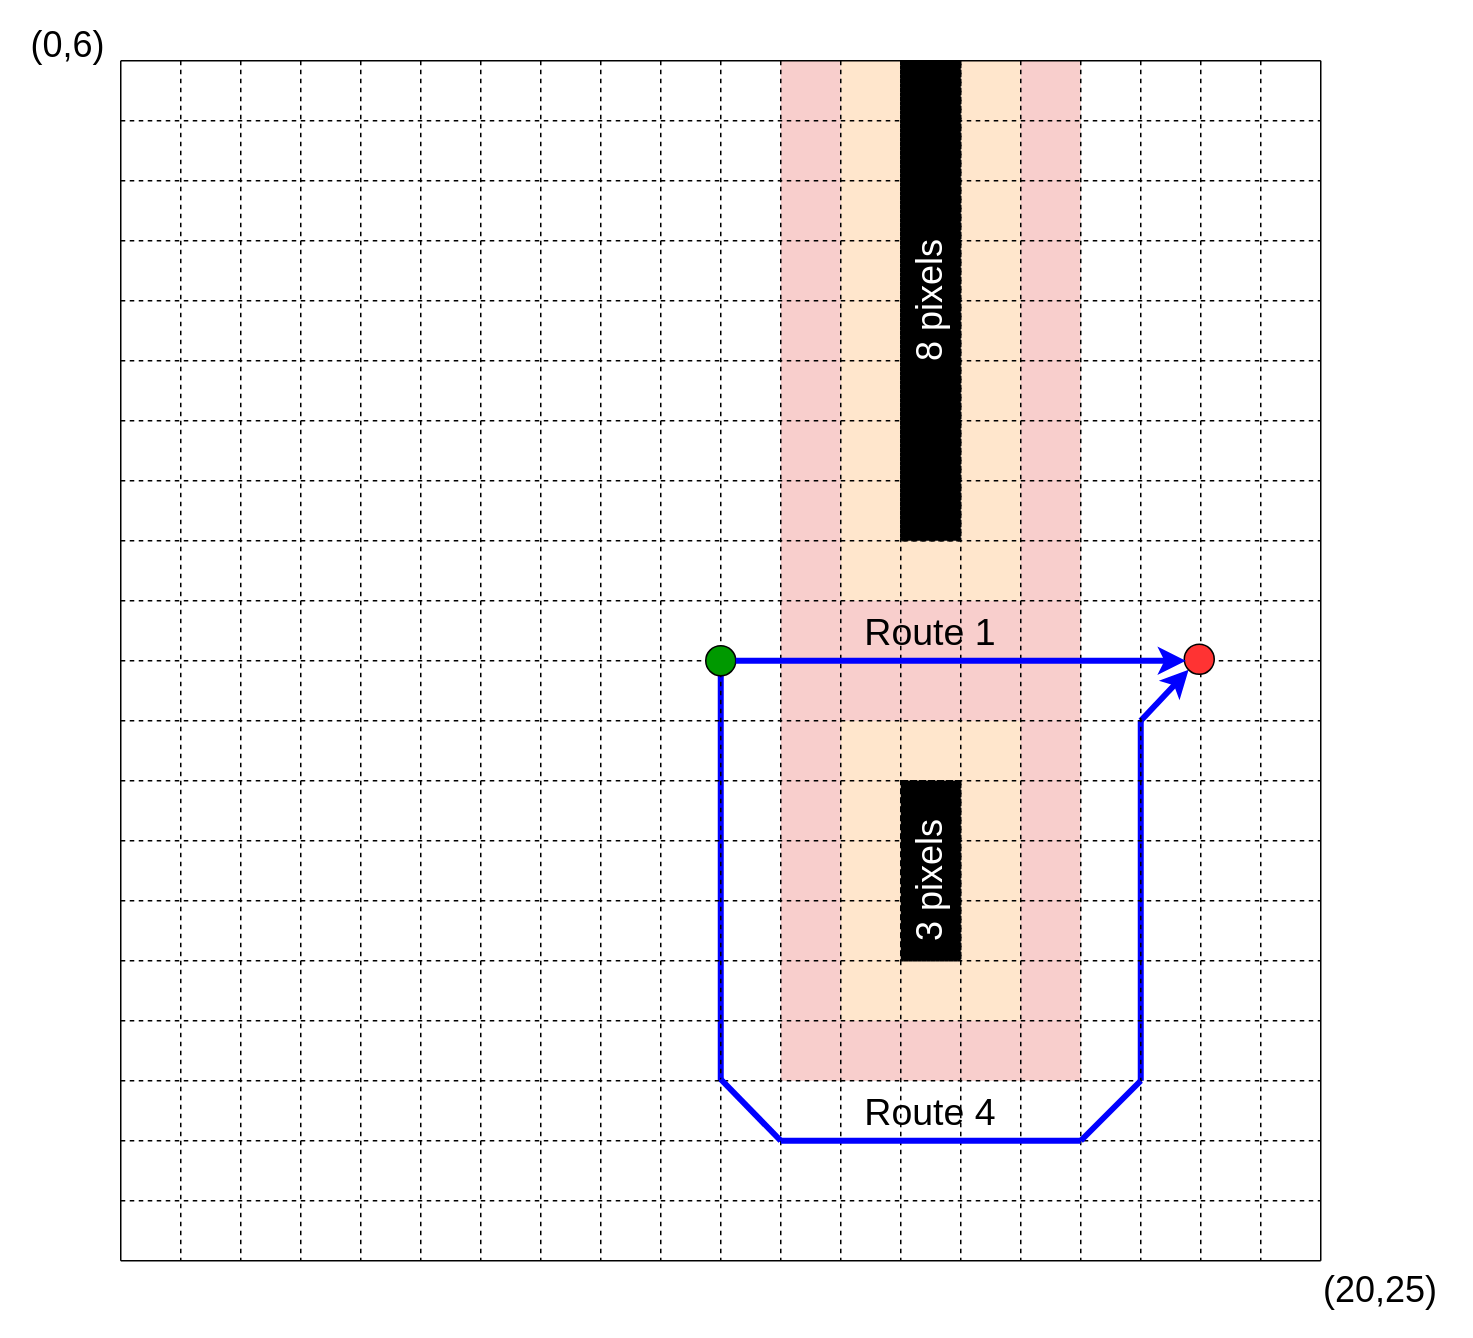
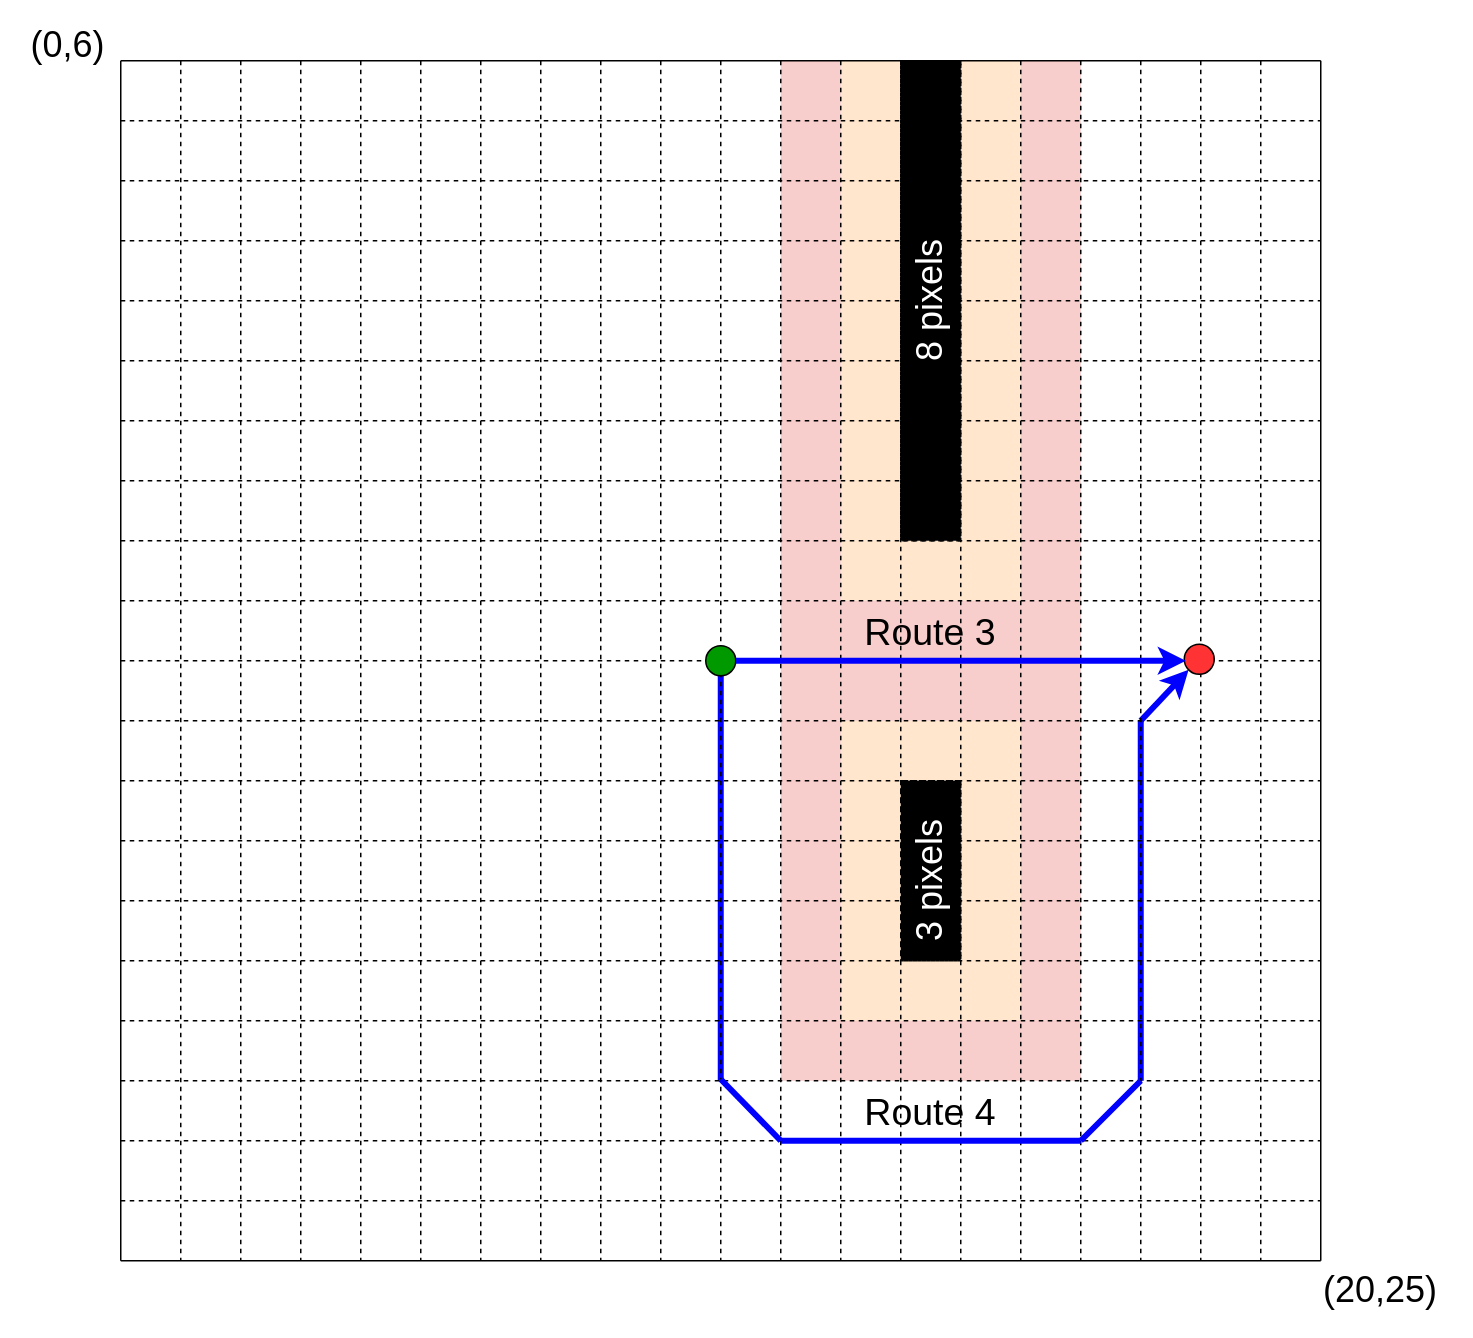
node "Route 1": label "Route 1" -> "Route 3"
